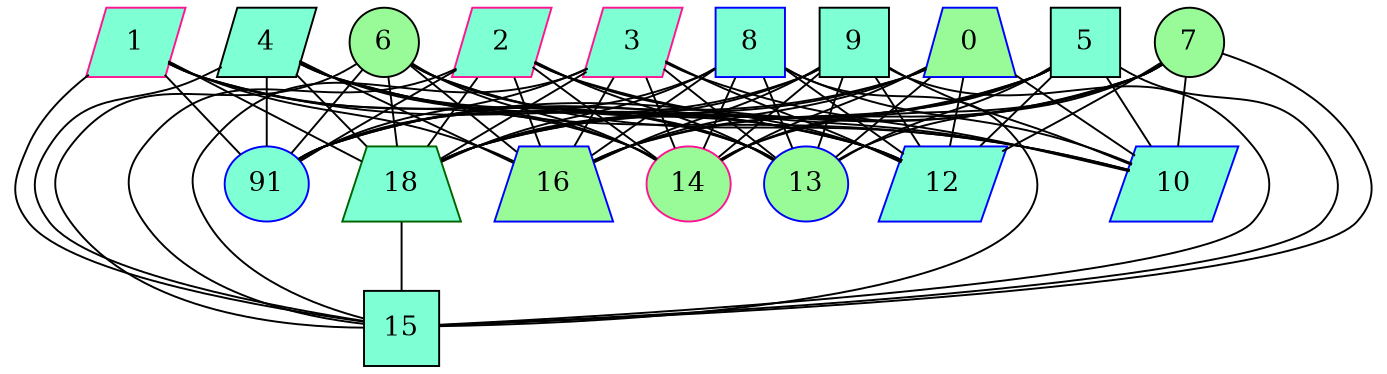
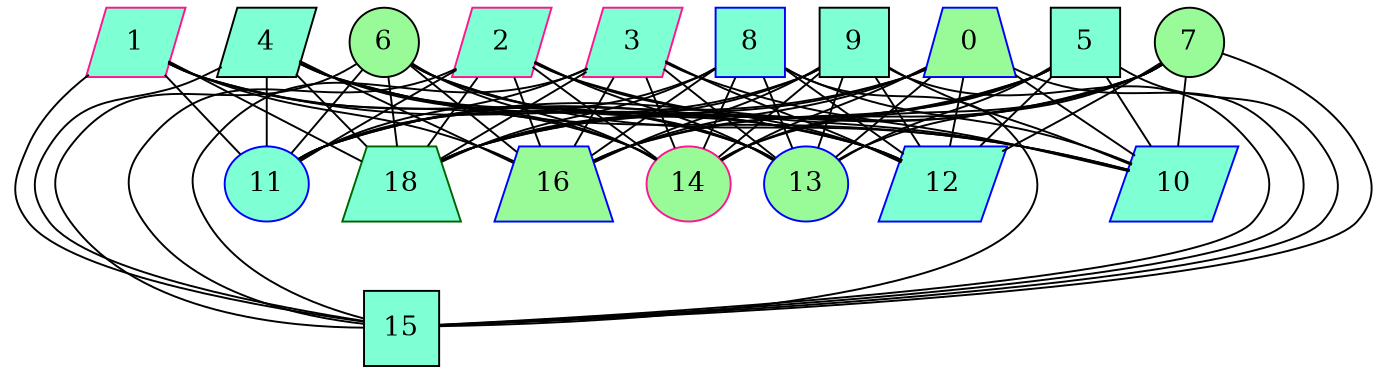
node "91": label "91" -> "11"
edge "18" -- "15": now "0" -- "15"
